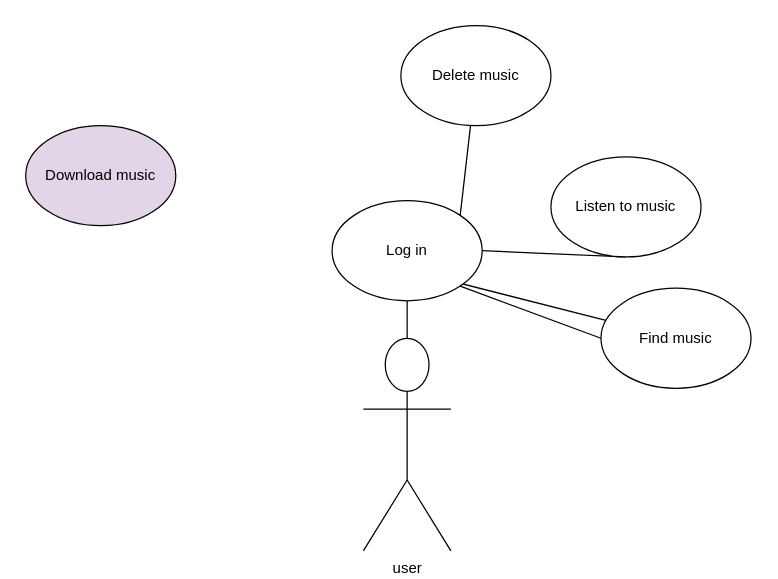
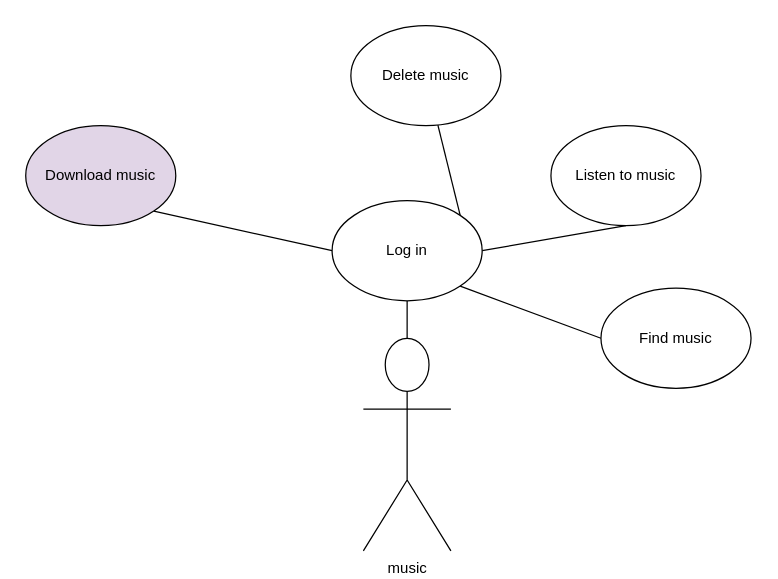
node "Delete music": moved (476, 76) -> (426, 76)
node "Listen to music": moved (626, 207) -> (626, 176)
edge "Log in" -- "Find music": now "Log in" -- "Download music"
node "user": label "user" -> "music"
